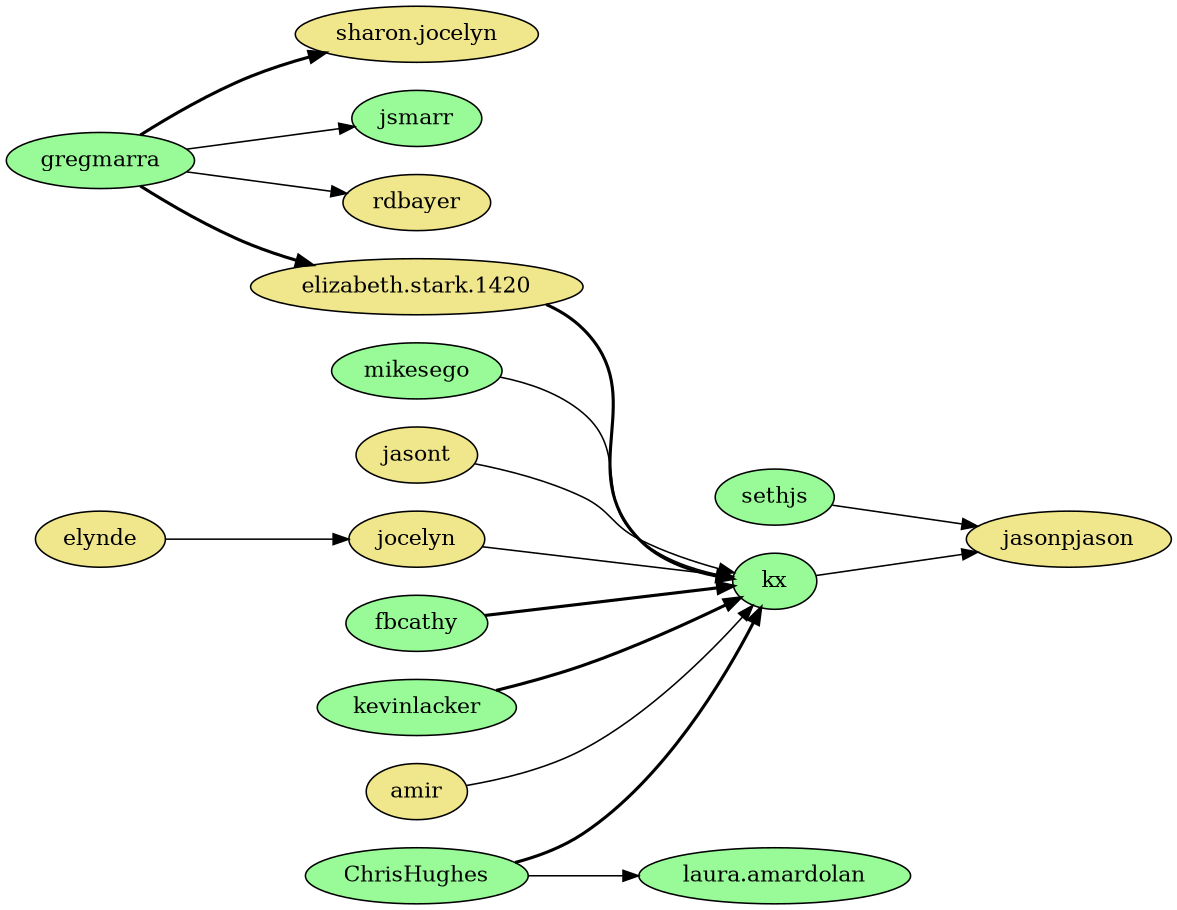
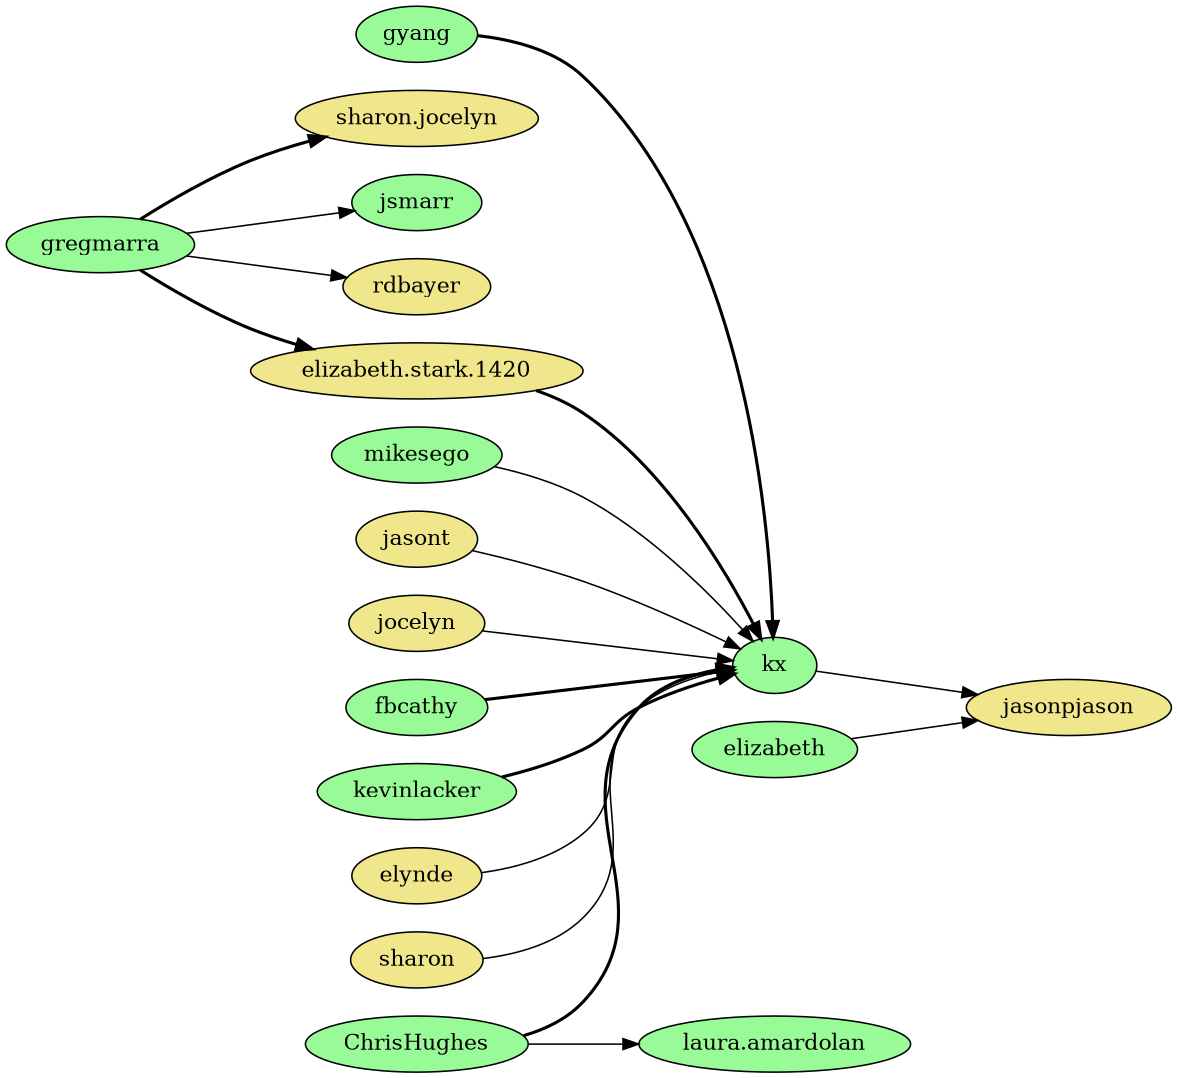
node "gyang": added
node "sethjs": label "sethjs" -> "elizabeth"
edge "elynde" -> "jocelyn": now "elynde" -> "kx"
node "amir": label "amir" -> "sharon"
